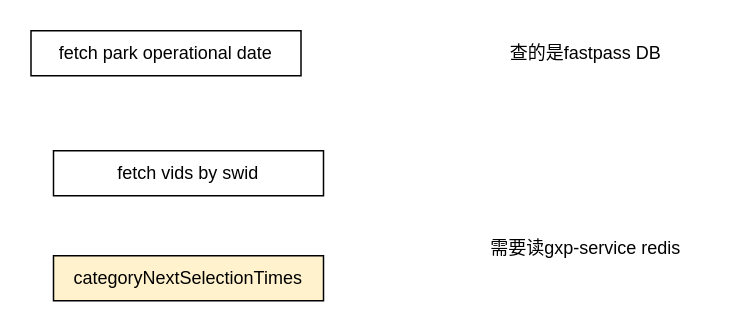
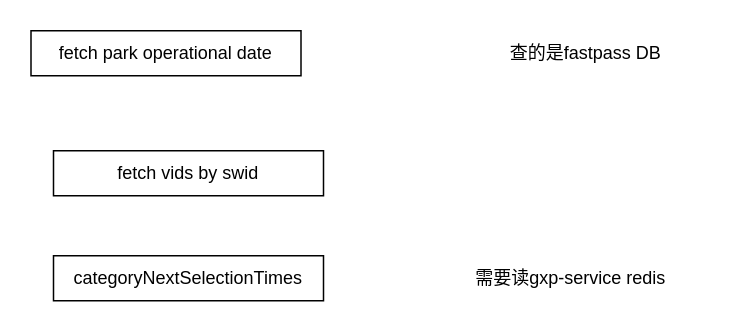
node "需要读gxp-service redis": moved (586, 248) -> (571, 278)
node "categoryNextSelectionTimes": fillcolor #fff2cc -> #ffffff
